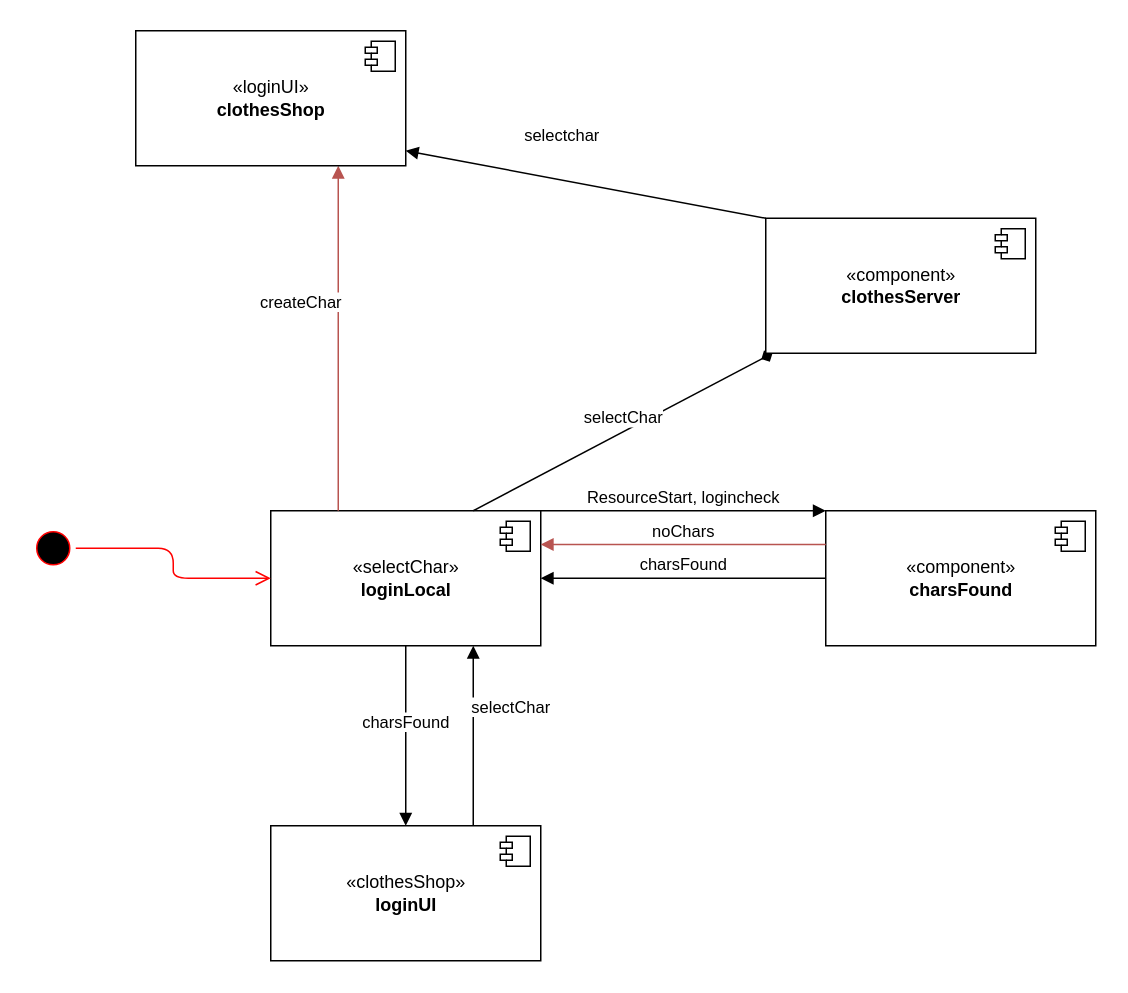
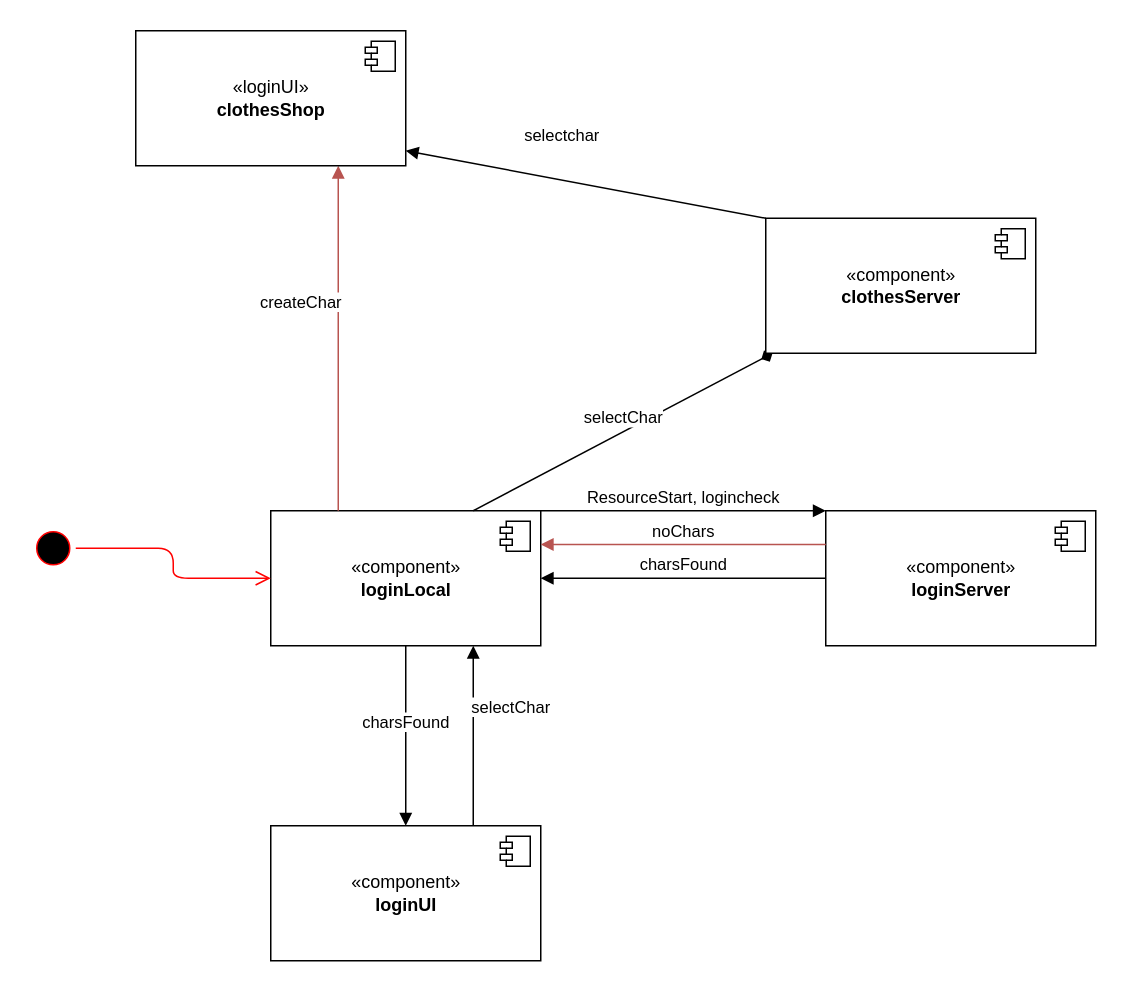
node "«selectChar» loginLocal": label "«selectChar» loginLocal" -> "«component» loginLocal"
node "«component» charsFound": label "«component» charsFound" -> "«component» loginServer"
node "«clothesShop» loginUI": label "«clothesShop» loginUI" -> "«component» loginUI"
